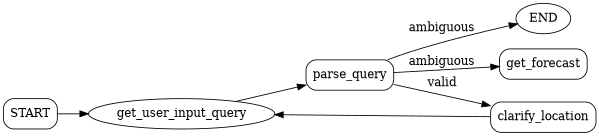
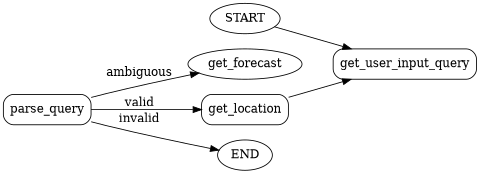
edge "parse_query" -> "END": label "ambiguous" -> "invalid"
node "get_forecast": shape box -> ellipse
edge "get_user_input_query" -> "parse_query": removed
node "START": shape box -> ellipse
node "get_user_input_query": shape ellipse -> box
node "clarify_location": label "clarify_location" -> "get_location"
